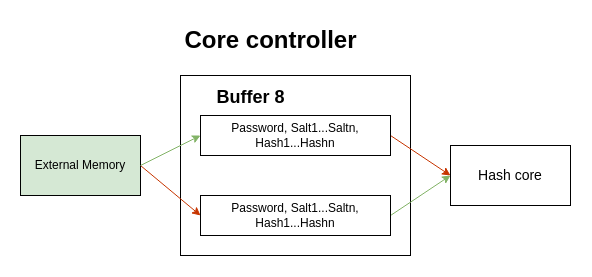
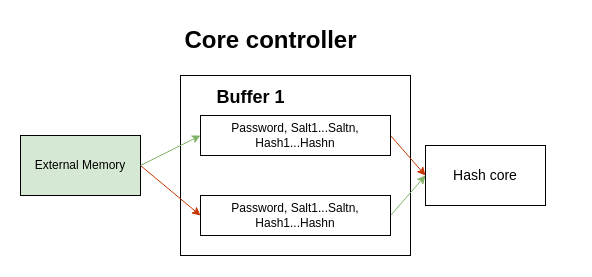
node "Buffer 8": label "Buffer 8" -> "Buffer 1"
node "Hash core": moved (511, 176) -> (486, 176)
